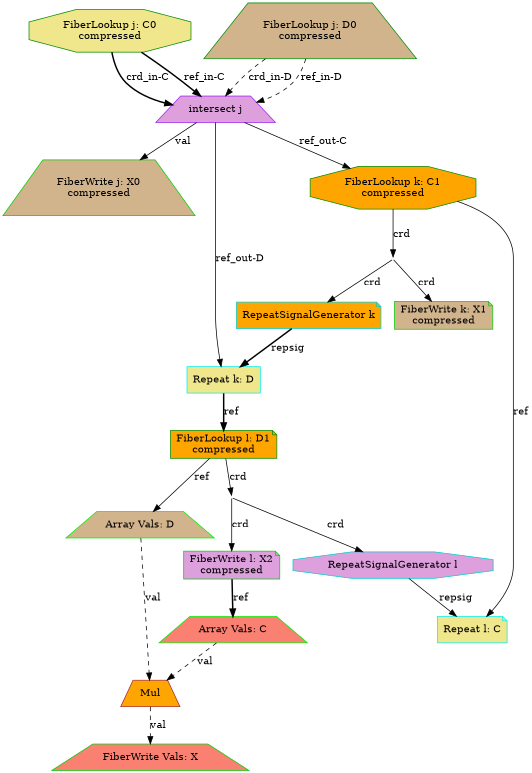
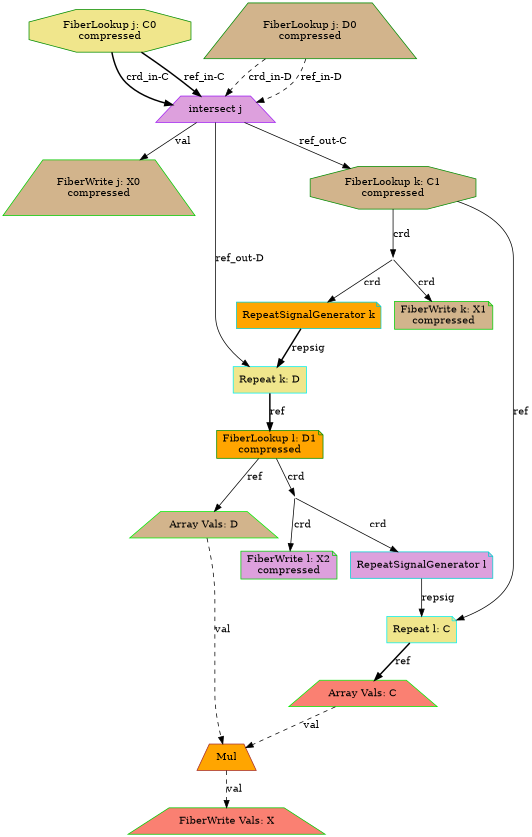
node "FiberLookup k: C1 compressed": fillcolor orange -> tan
node "RepeatSignalGenerator l": shape octagon -> note
edge "FiberWrite l: X2 compressed" -> "Array Vals: C": now "Repeat l: C" -> "Array Vals: C"
